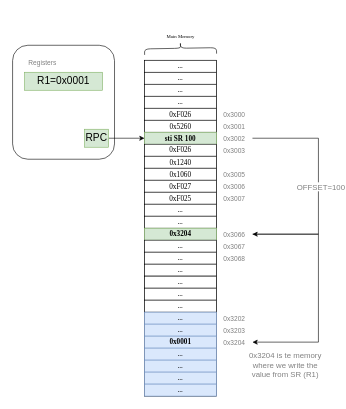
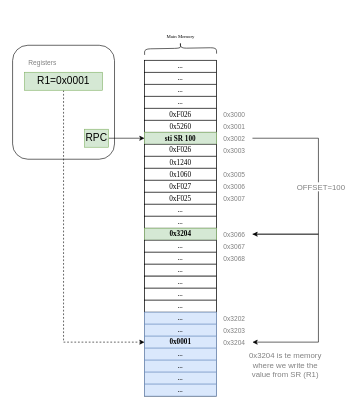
edge "R1=0x0001" -> "0x0001": added
